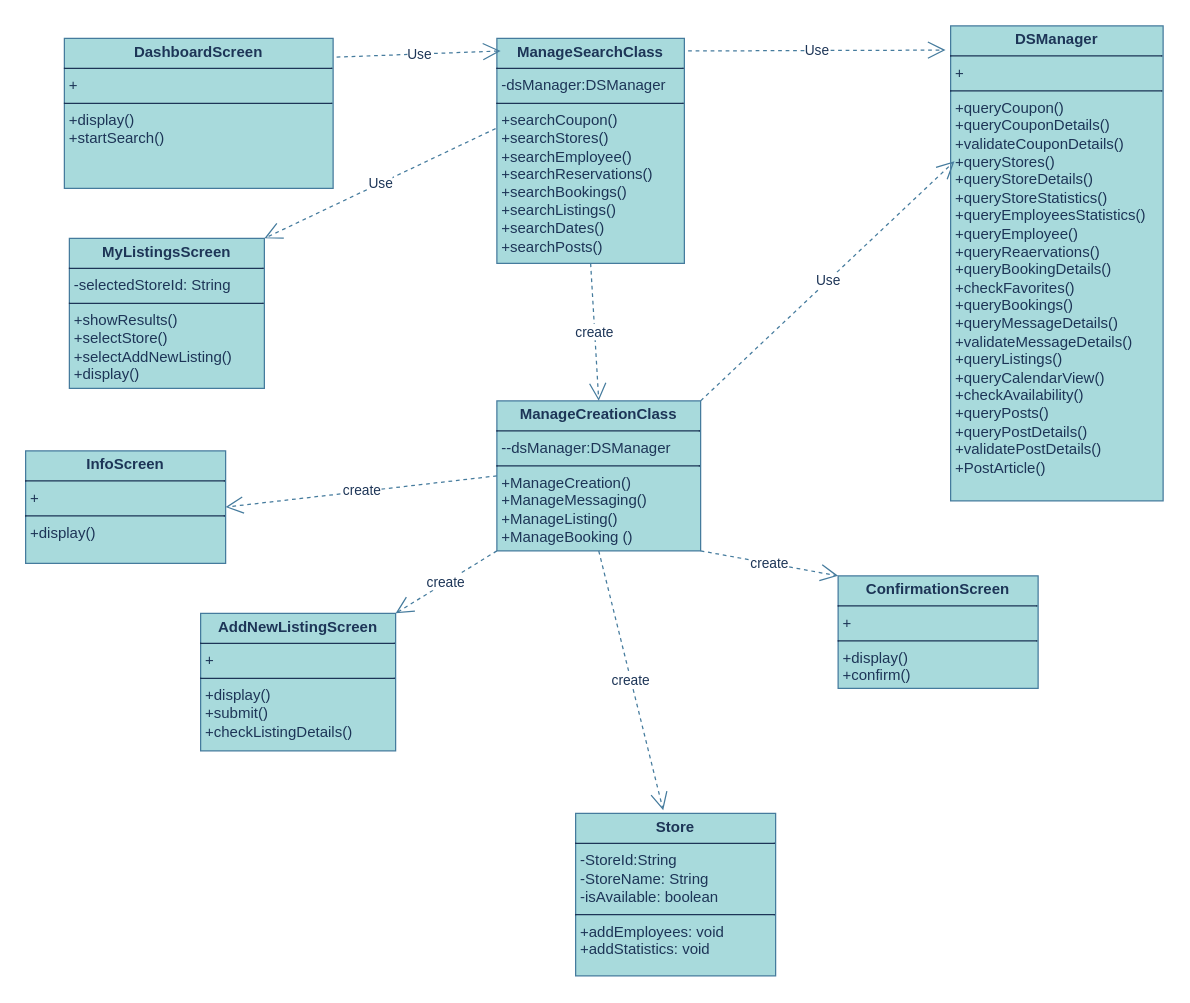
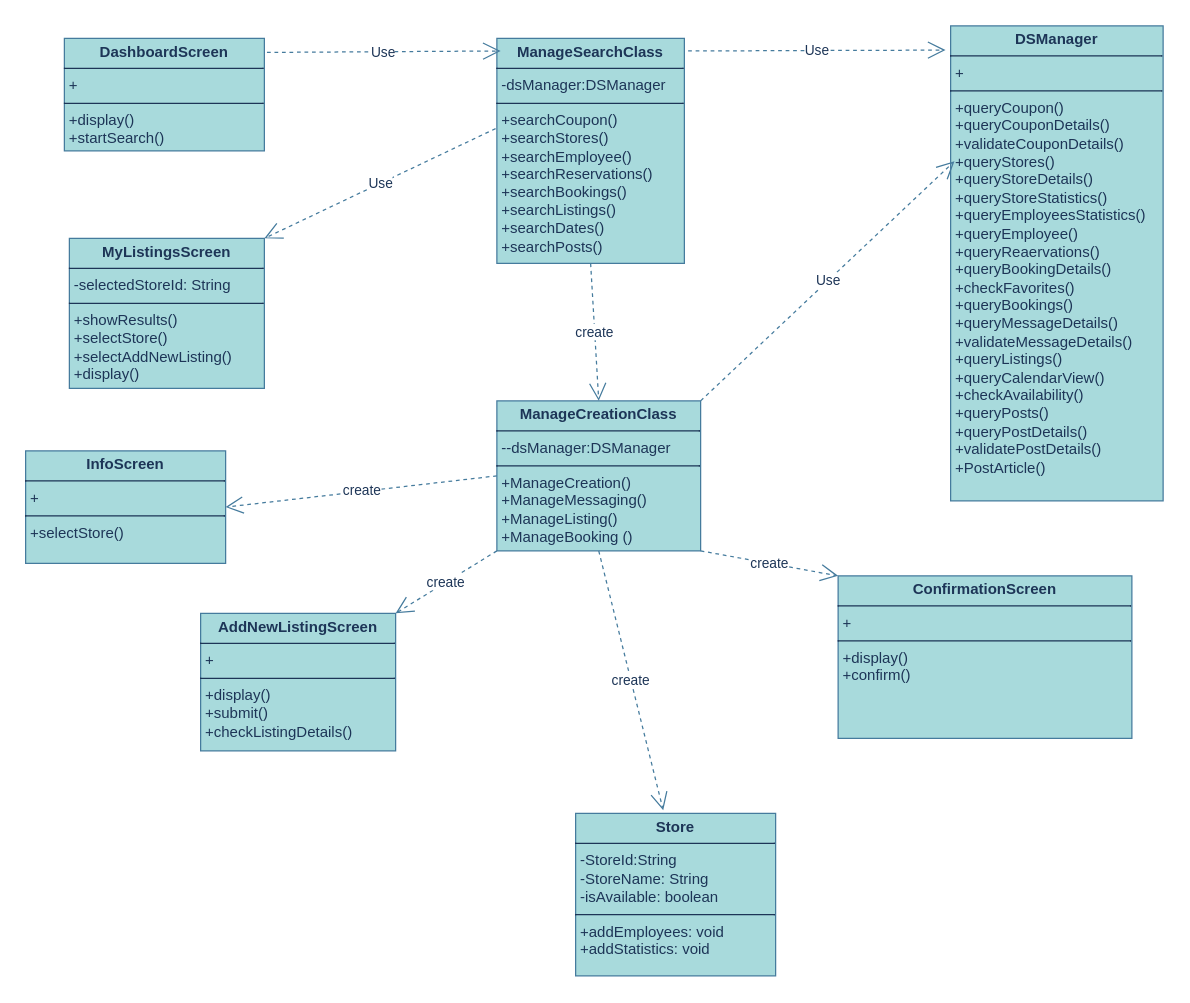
node "DashboardScreen + +display() +startSearch()": size 269x150 -> 200x113
node "InfoScreen + +display()": label "InfoScreen + +display()" -> "InfoScreen + +selectStore()"
node "ConfirmationScreen + +display() +confirm()": size 200x113 -> 294x163
